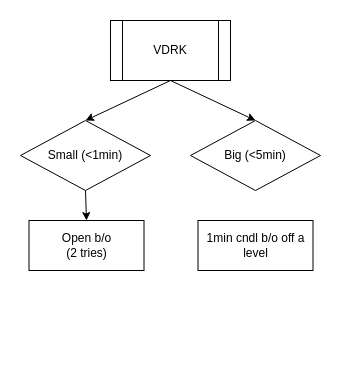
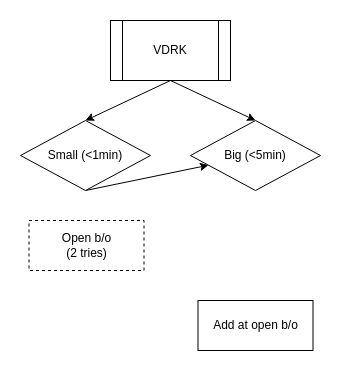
edge "Small (<1min)" -> "Open b/o (2 tries)": now "Small (<1min)" -> "Big (<5min)"
node "Open b/o (2 tries)": style solid -> dashed
node "1min cndl b/o off a level": removed
node "Add at open b/o": added
